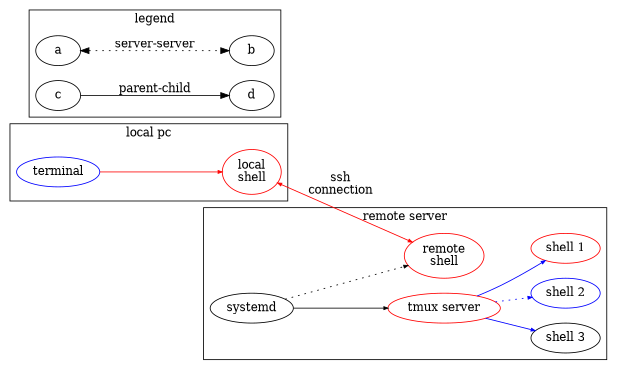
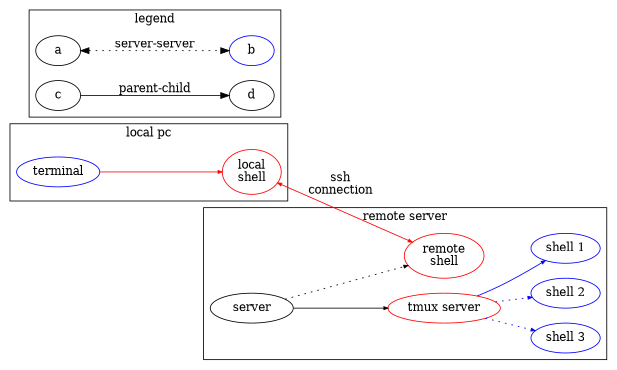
node "b": color black -> blue
node "shell 1": color red -> blue
node "systemd": label "systemd" -> "server"
edge "tmux server" -> "shell 3": style solid -> dotted
node "shell 3": color black -> blue
